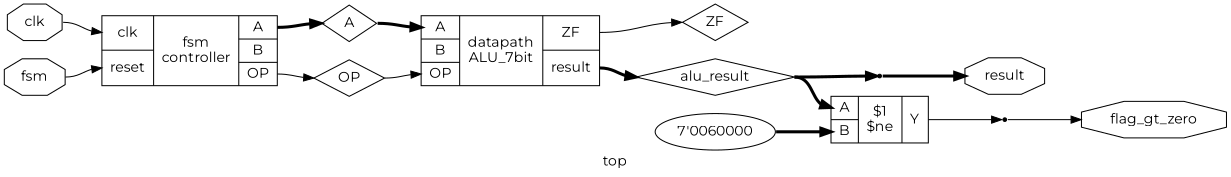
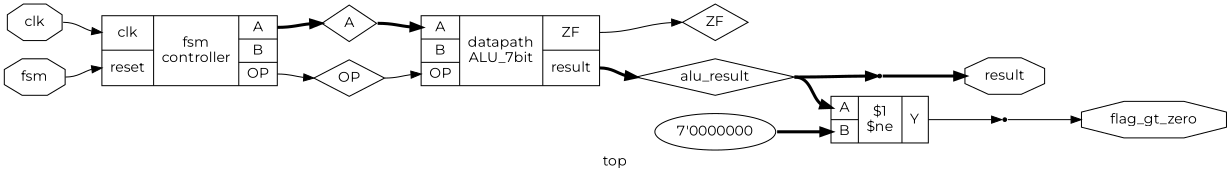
node "7'0060000": label "7'0060000" -> "7'0000000"
